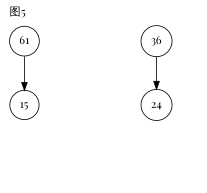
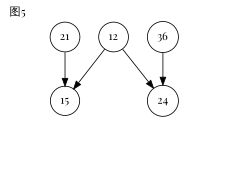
node "12": added
node "61": label "61" -> "21"
